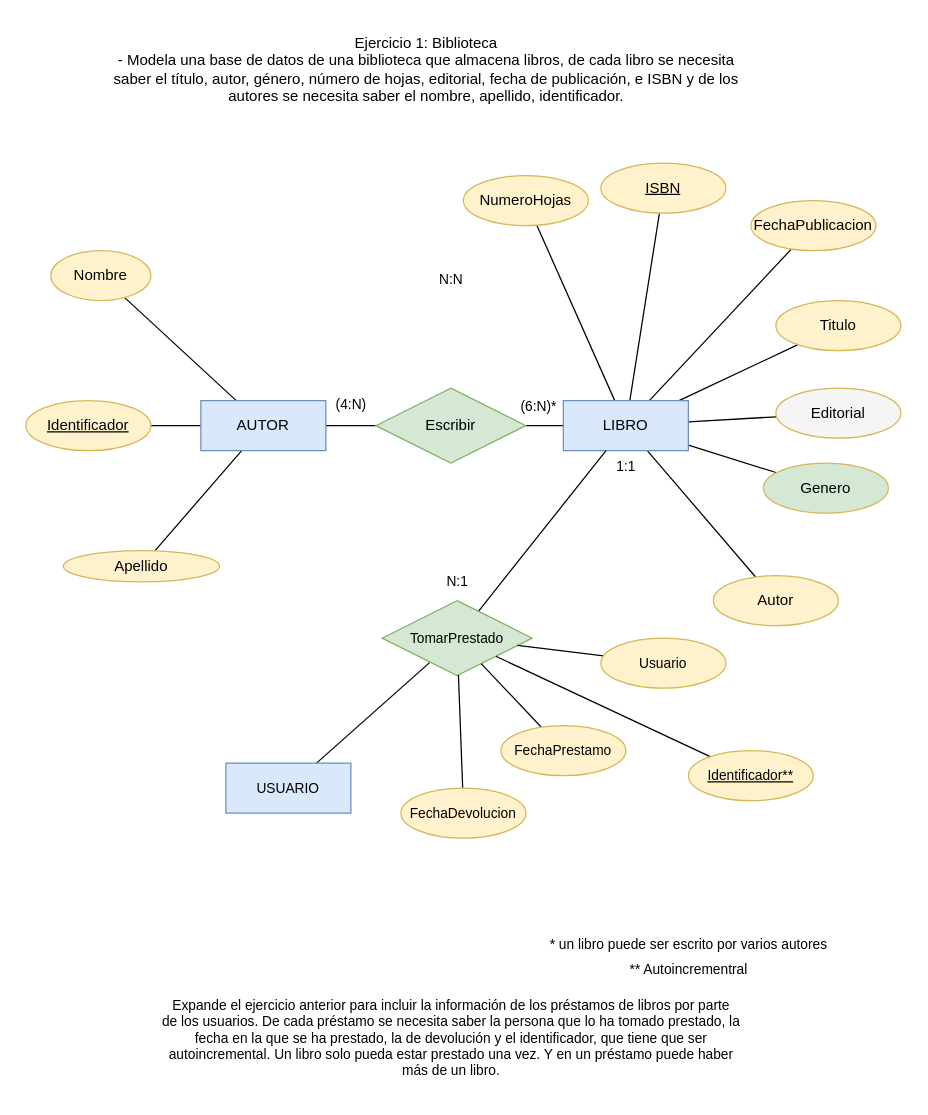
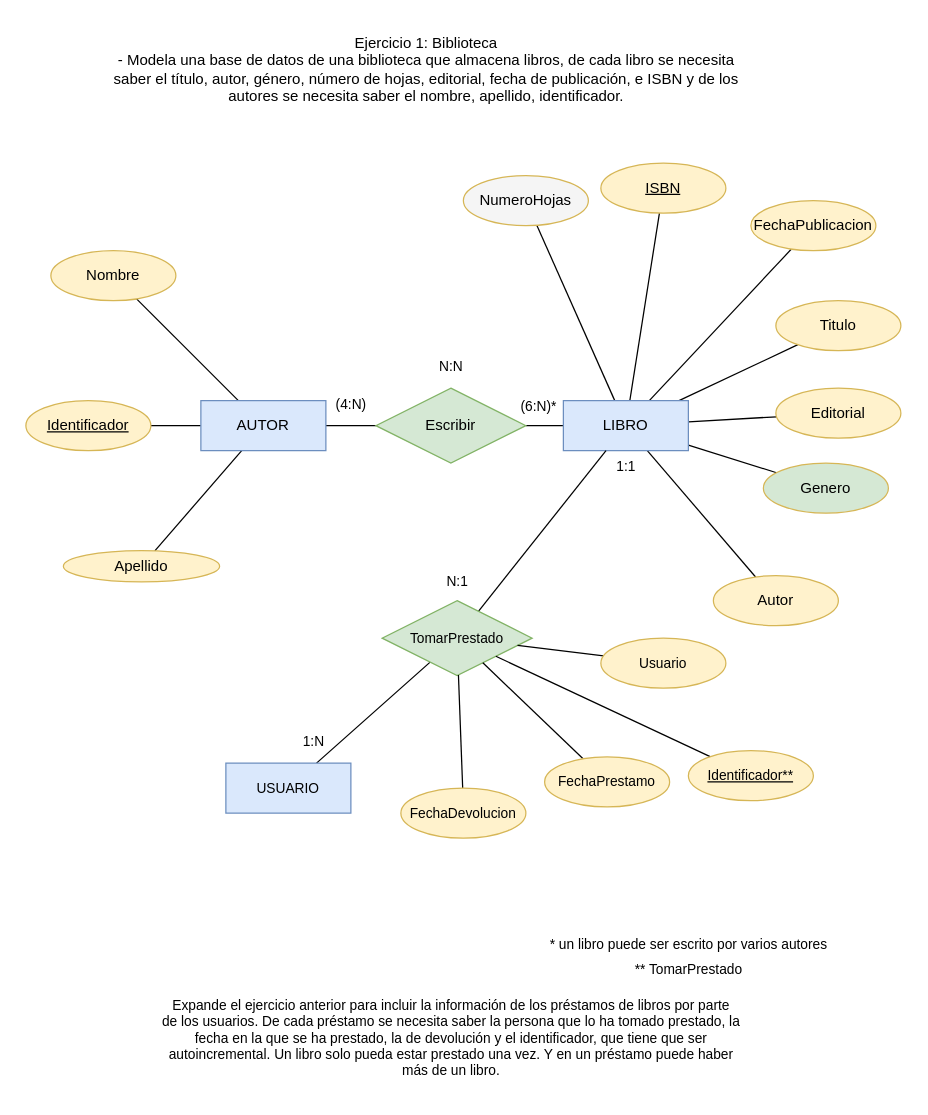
node "NumeroHojas": fillcolor #fff2cc -> #f5f5f5
node "Nombre": size 100x50 -> 125x50
node "N:N": moved (451, 279) -> (451, 367)
node "Editorial": fillcolor #f5f5f5 -> #fff2cc
node "1:N": added
node "FechaPrestamo": moved (563, 751) -> (607, 782)
node "** Autoincrementral": label "** Autoincrementral" -> "** TomarPrestado"
